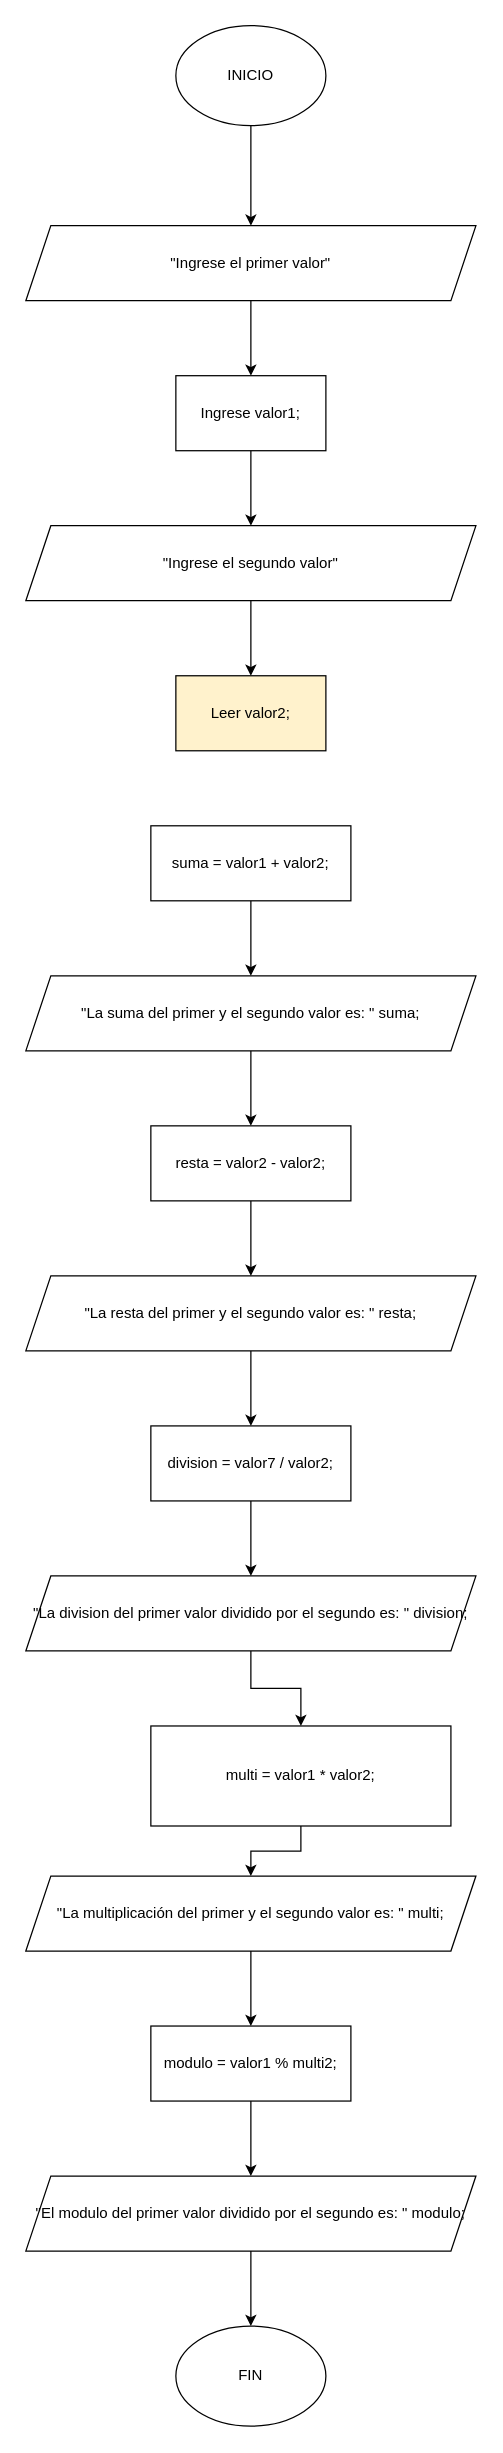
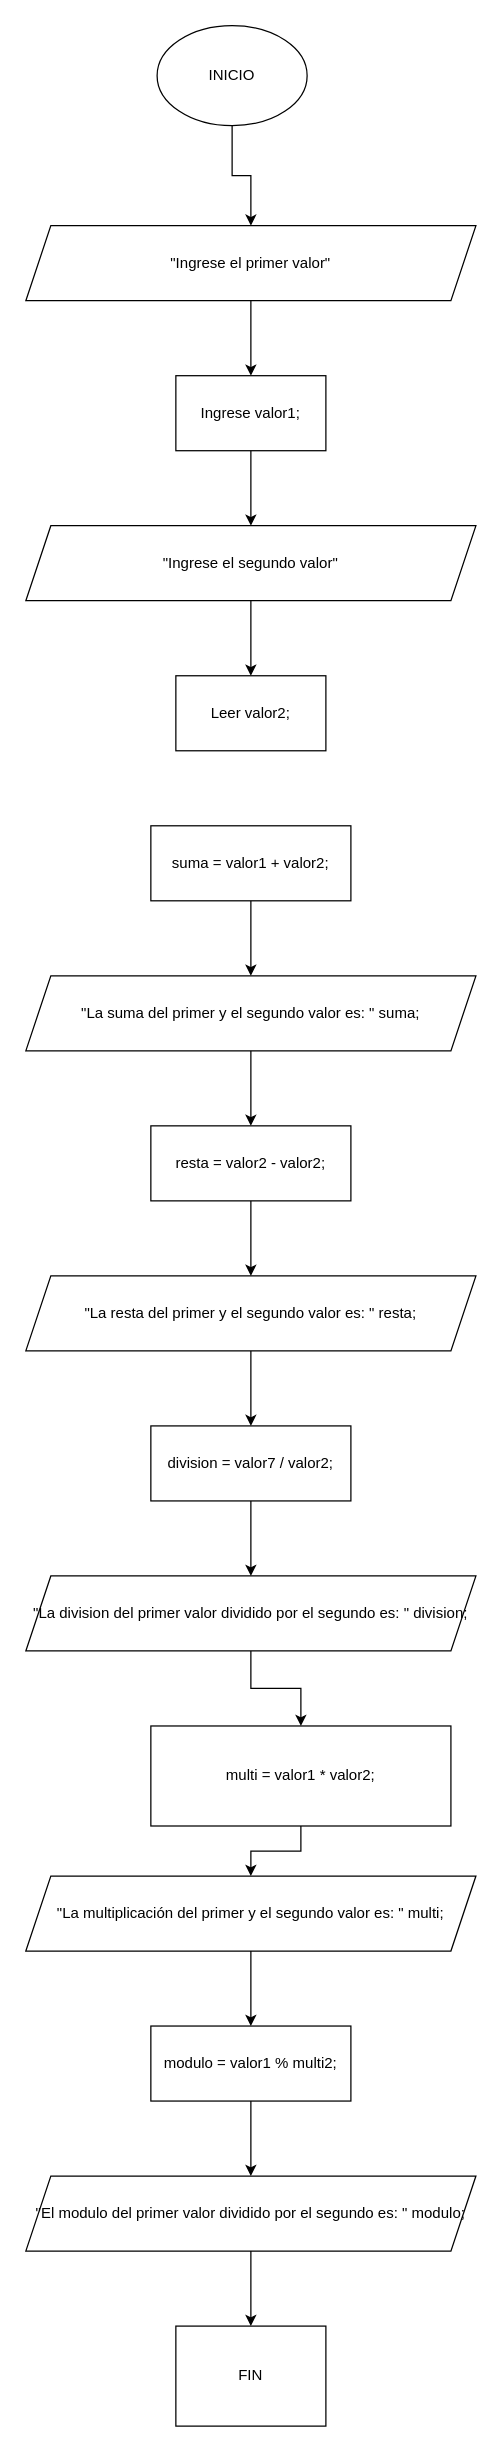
node "INICIO": moved (251, 76) -> (232, 76)
node "Leer valor2;": fillcolor #fff2cc -> #ffffff
node "FIN": shape ellipse -> rectangle
